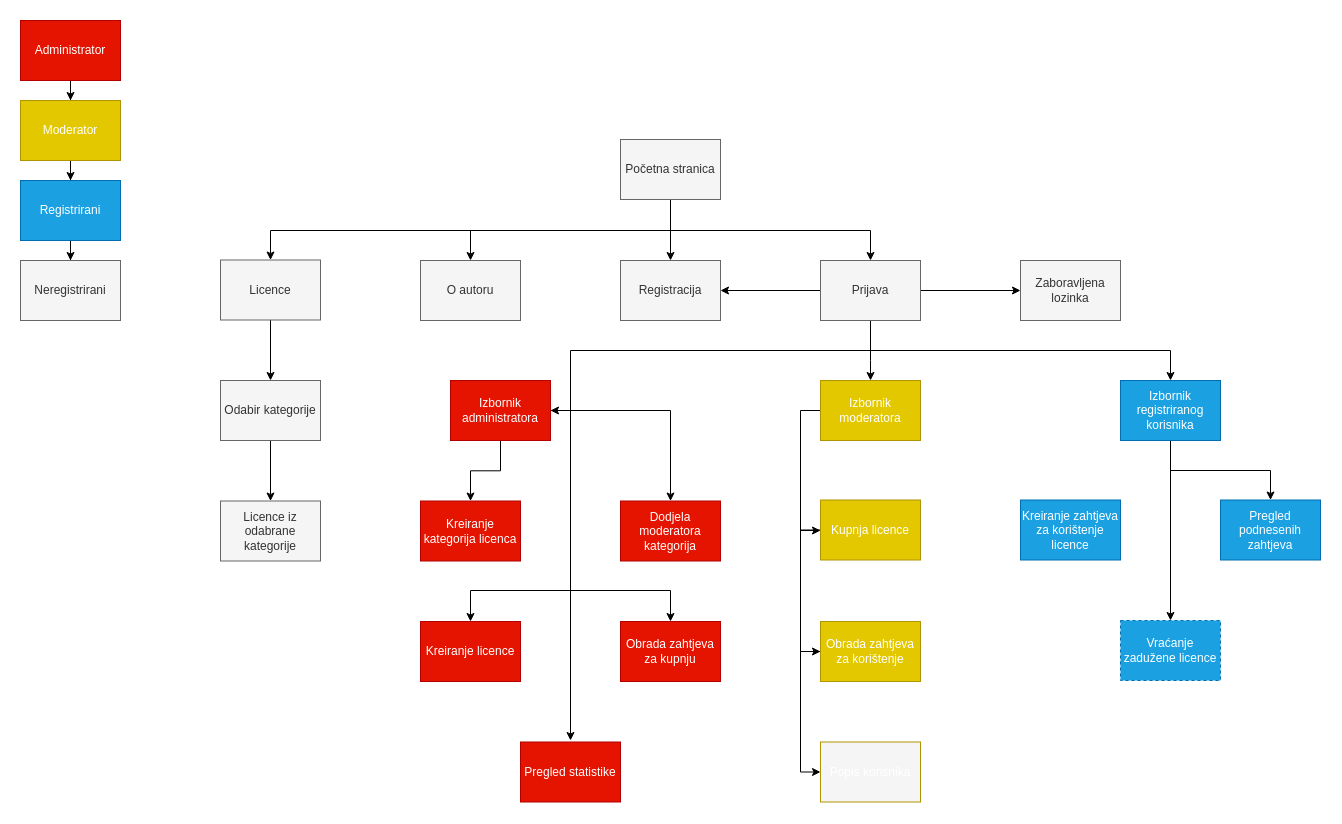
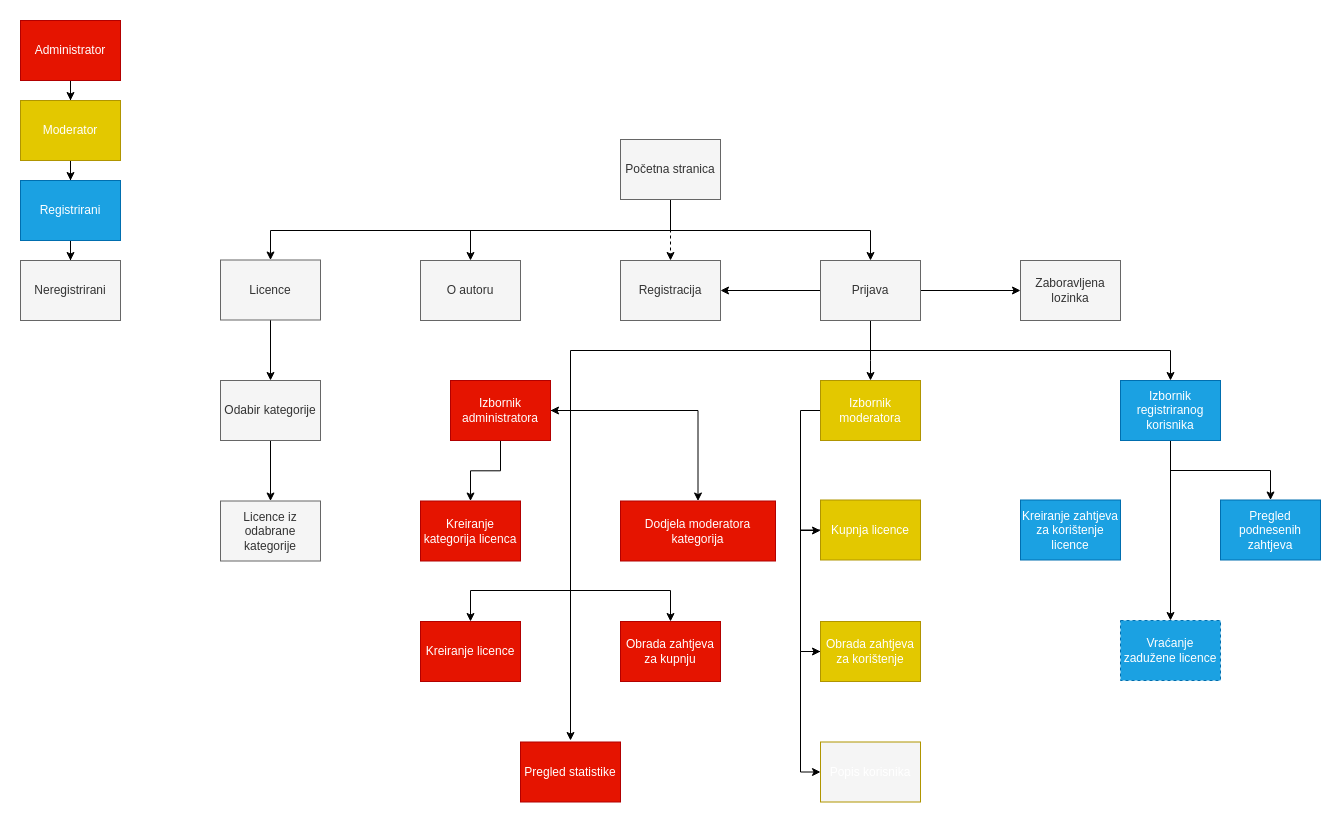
edge "Početna stranica" -> "Registracija": style solid -> dashed
node "Dodjela moderatora kategorija": size 100x60 -> 155x60
